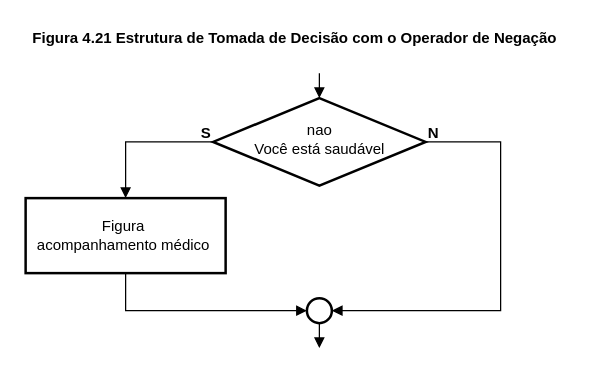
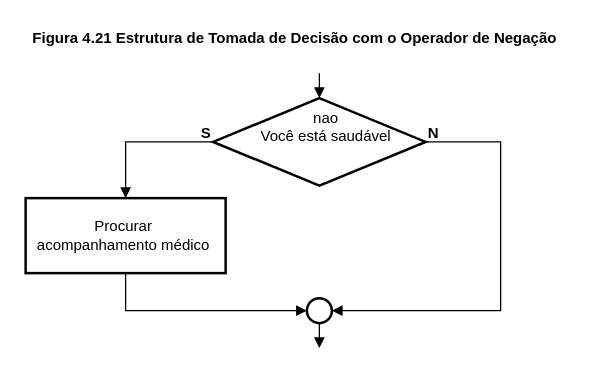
node "nao Você está saudável": moved (319, 139) -> (326, 127)
node "Figura acompanhamento médico": label "Figura acompanhamento médico" -> "Procurar acompanhamento médico"
